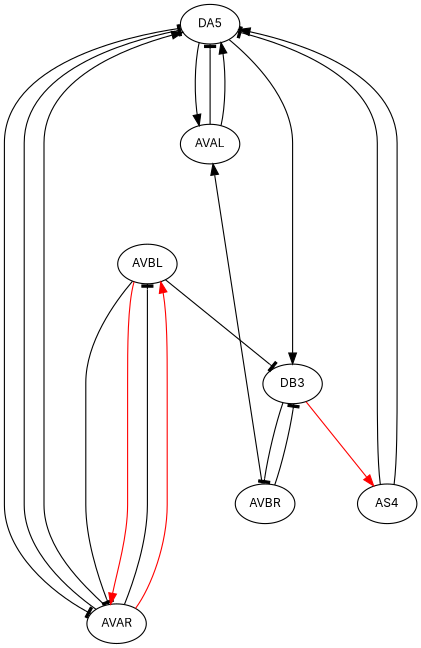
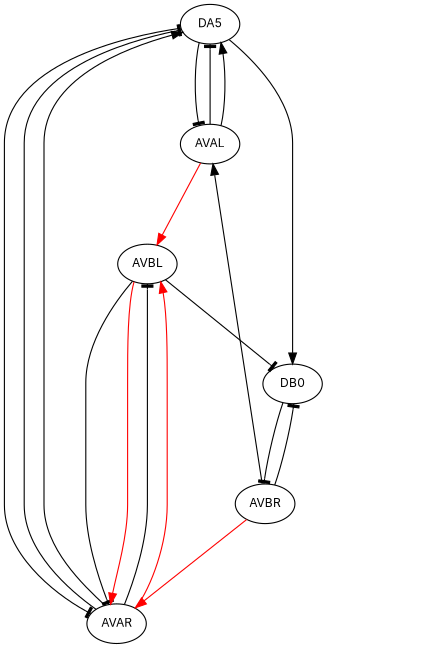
edge "DA5" -> "AVAL": arrowhead normal -> tee
edge "AVAL" -> "AVBL": added
node "DB3": label "DB3" -> "DB0"
node "AS4": removed
edge "AVBR" -> "AVAR": added
